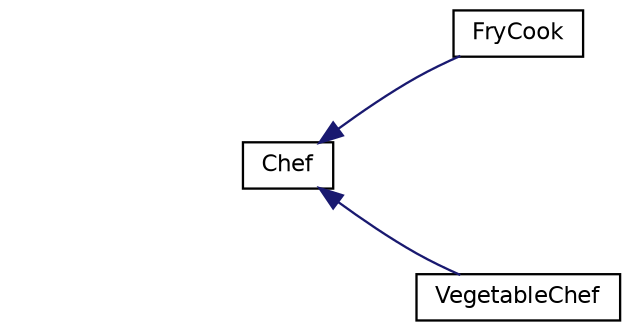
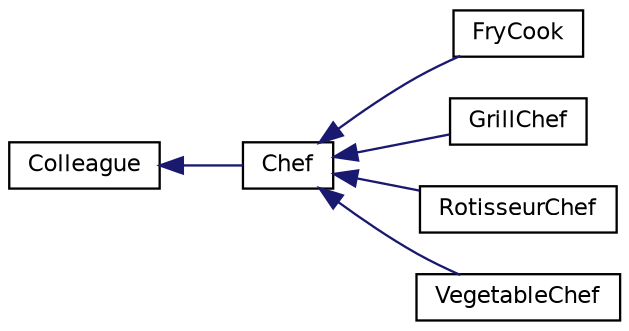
node "GrillChef": added
node "Colleague": added
node "RotisseurChef": added
